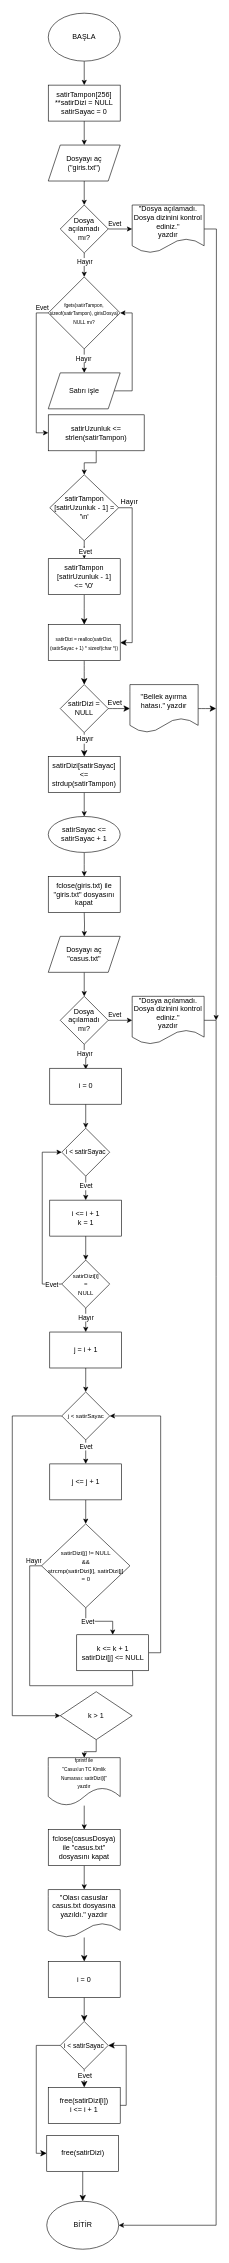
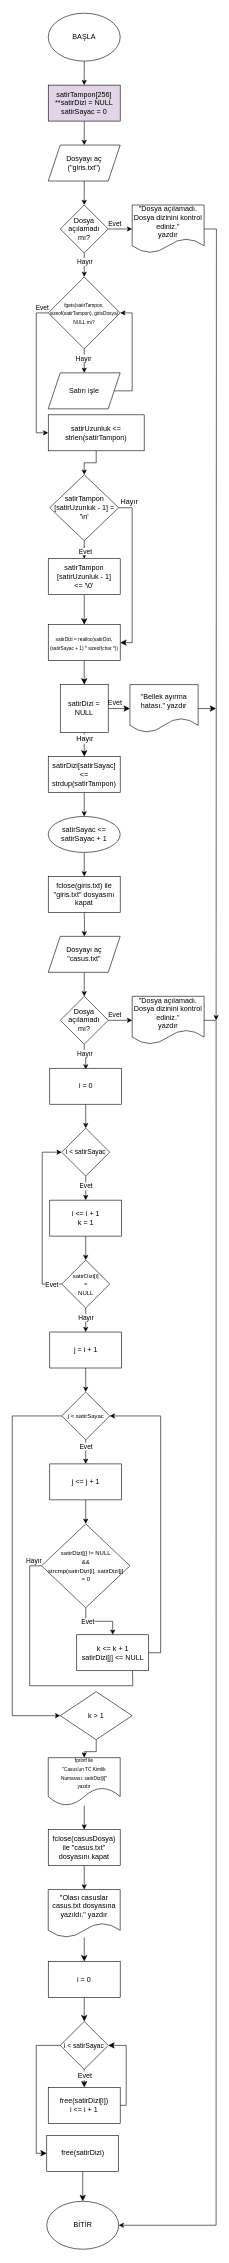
node "satirTampon[256] **satirDizi = NULL satirSayac = 0": fillcolor #ffffff -> #e1d5e7
node "satirDizi = NULL": shape diamond -> rectangle
